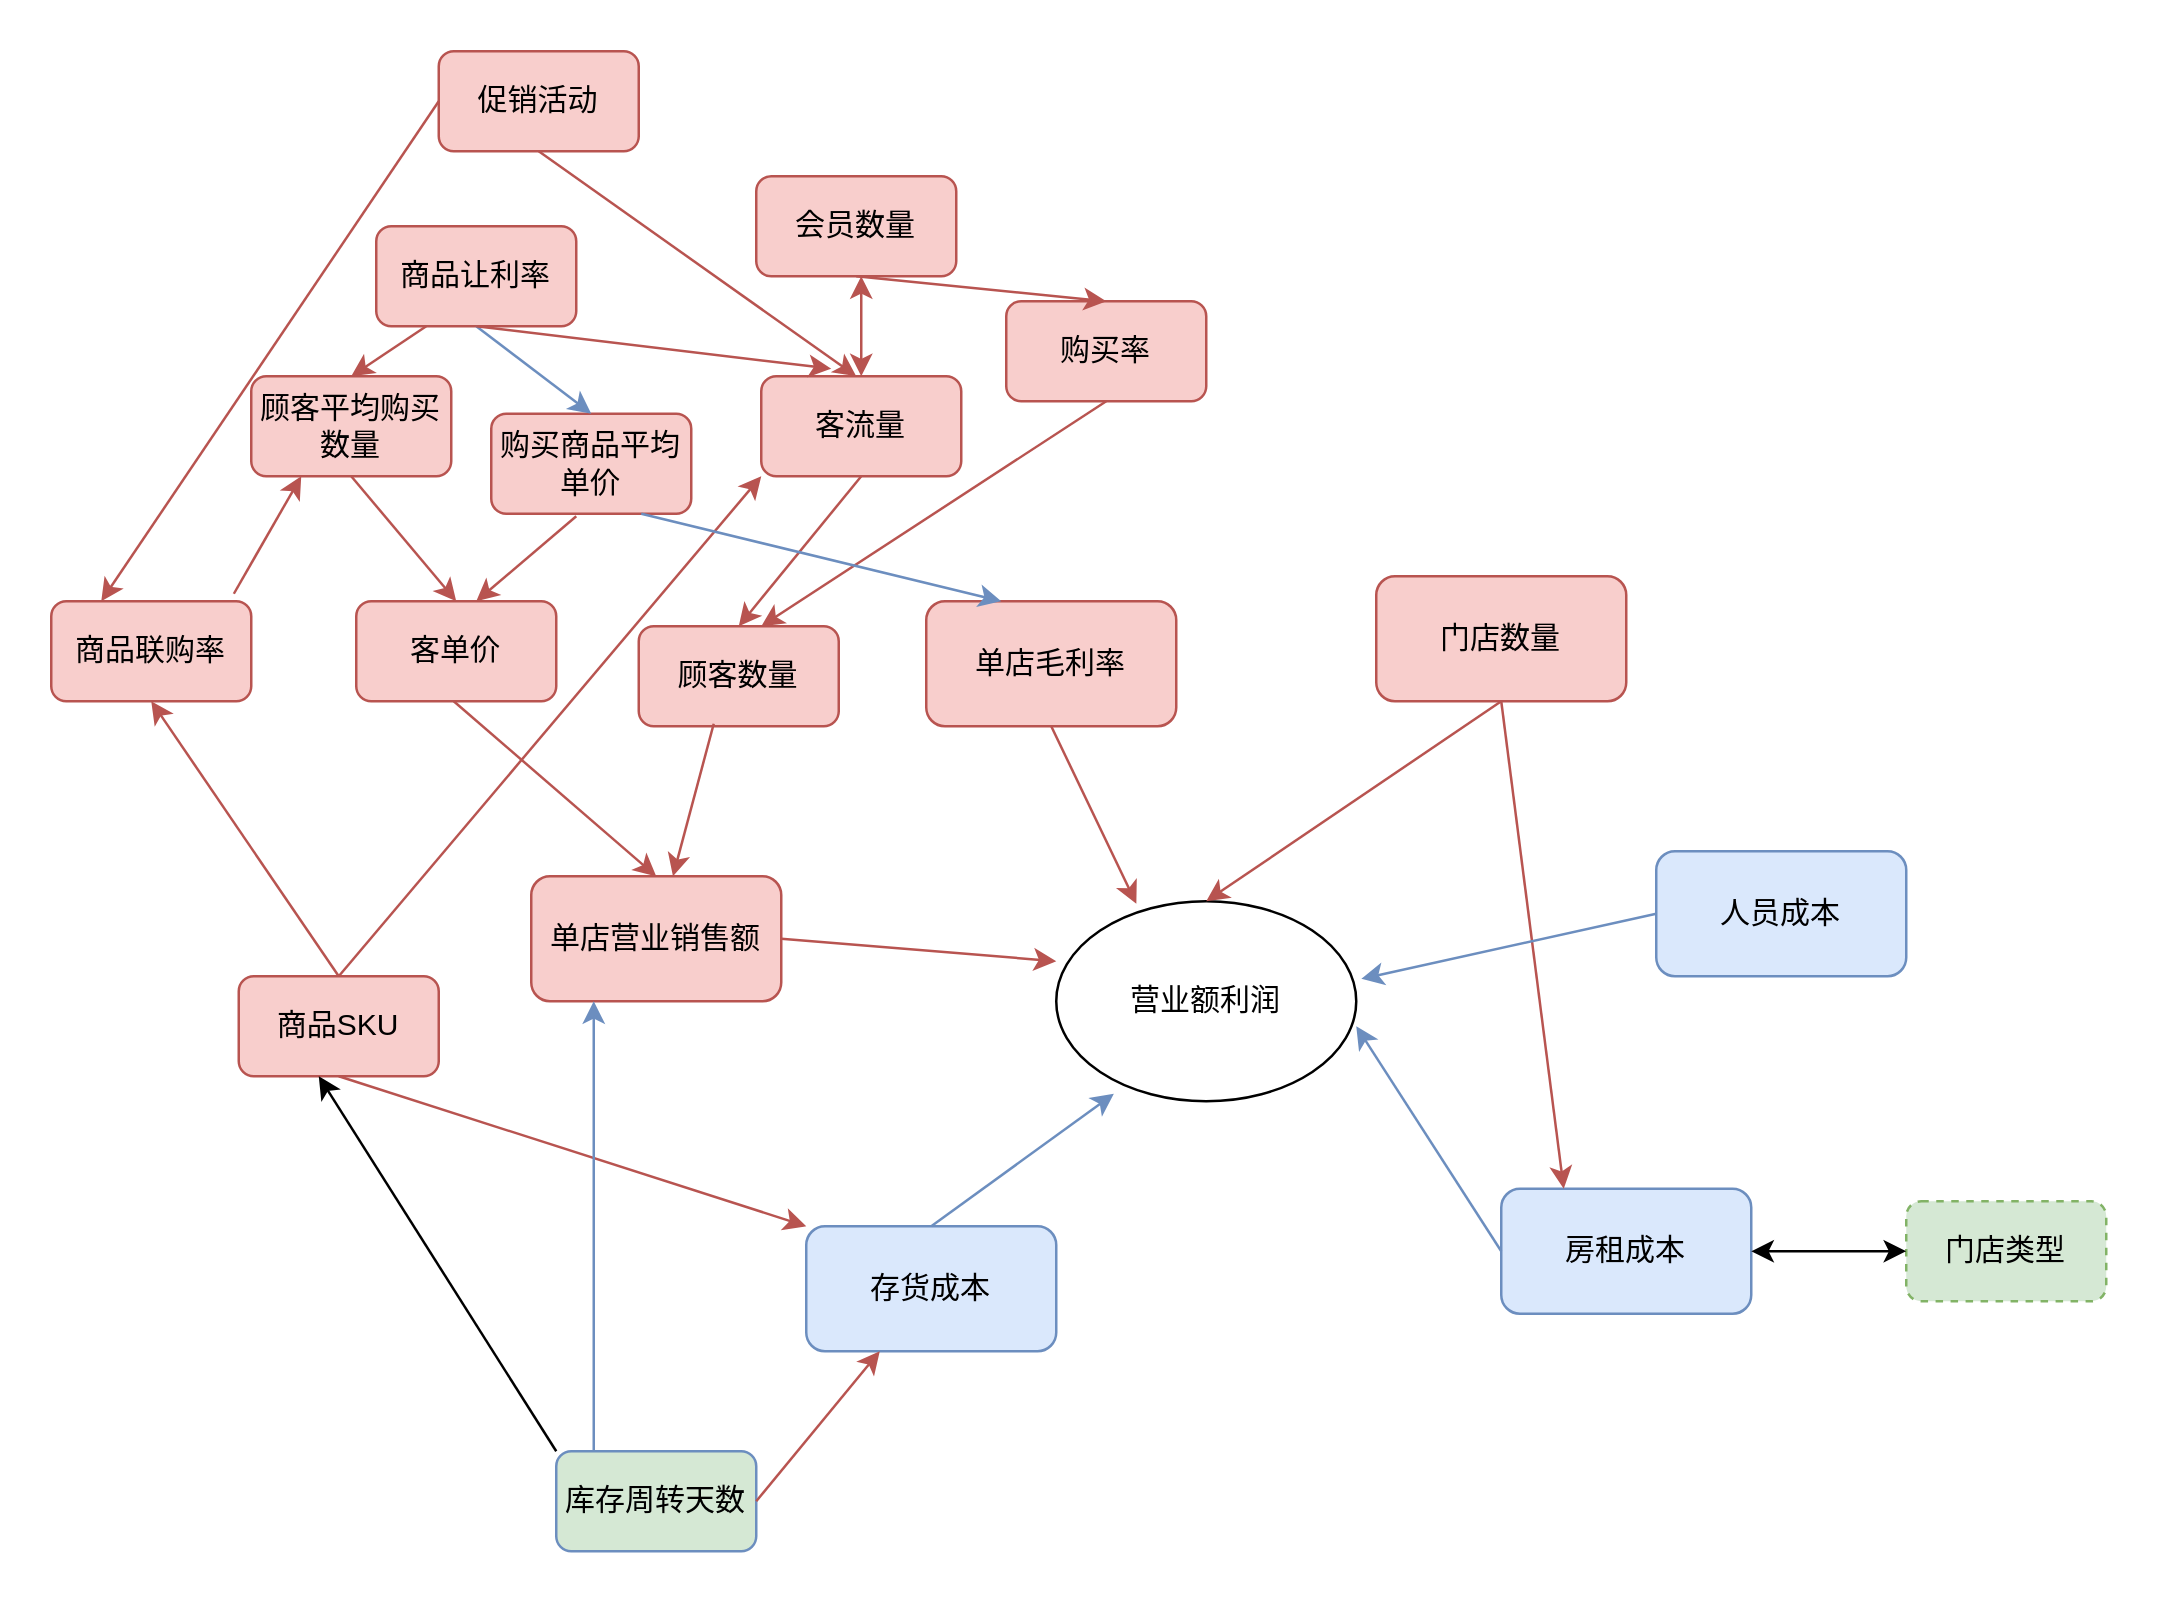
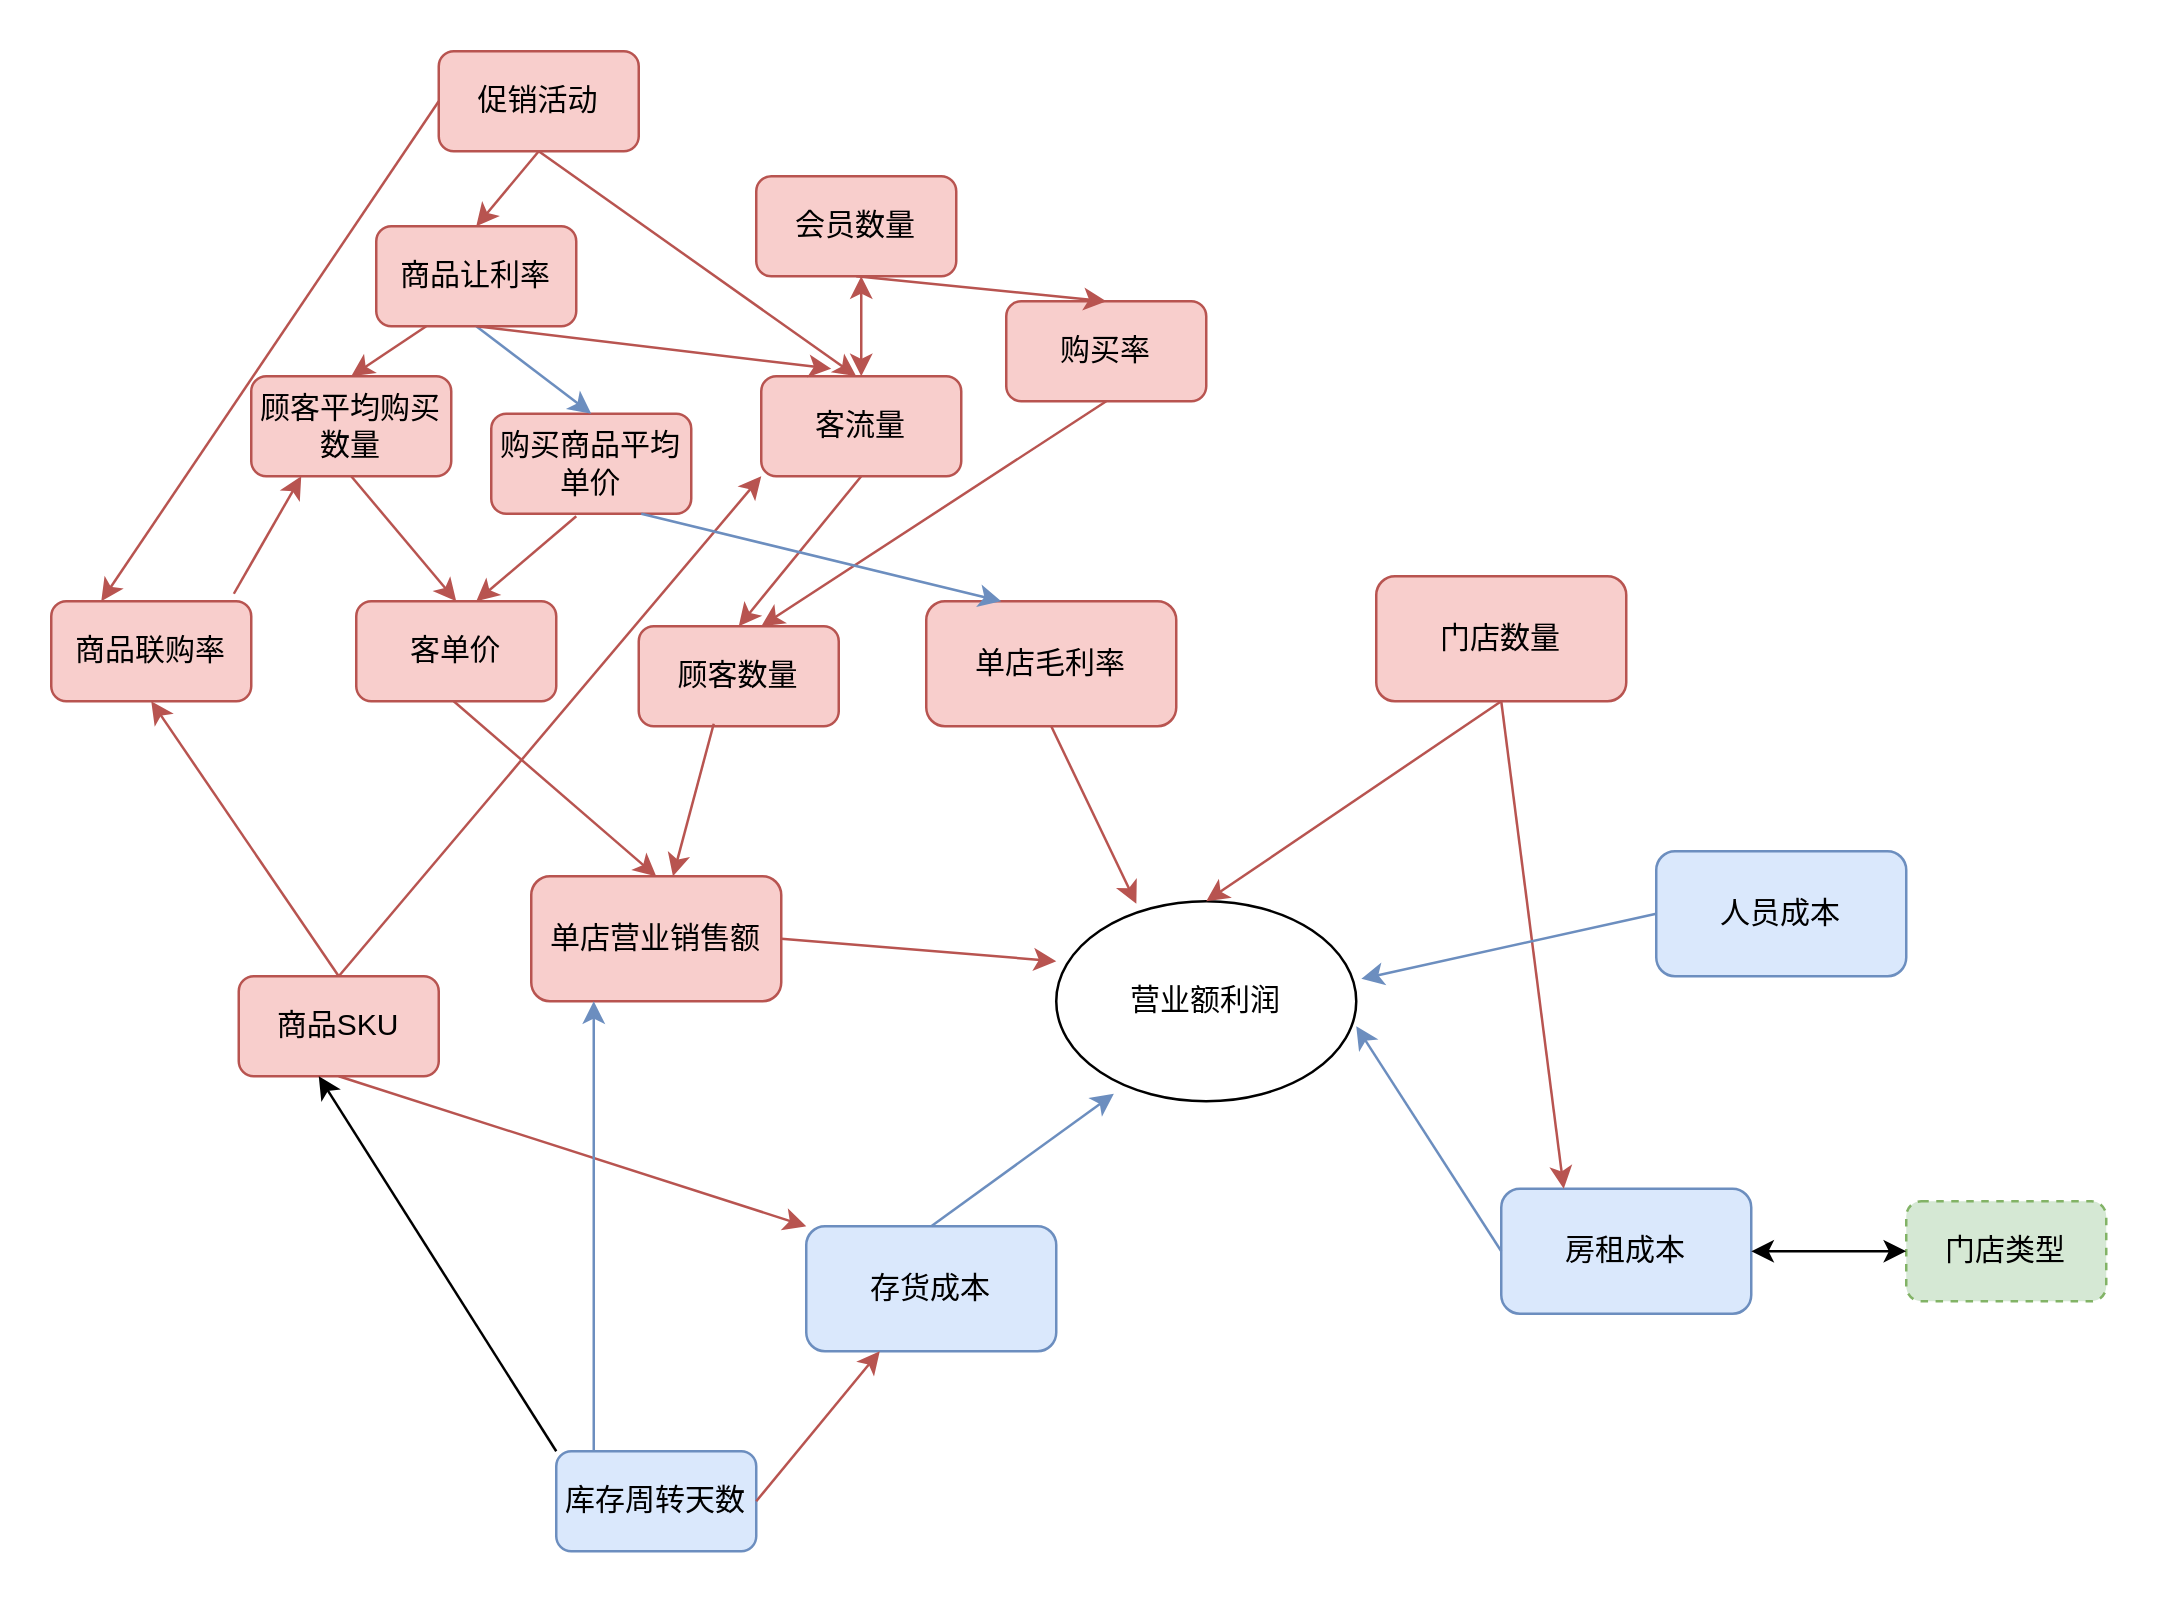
edge "促销活动" -> "商品让利率": added
node "库存周转天数": fillcolor #d5e8d4 -> #dae8fc
